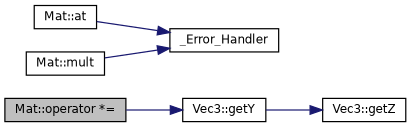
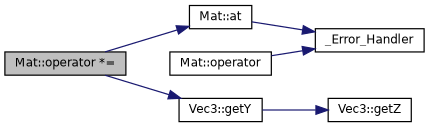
edge "Mat::operator *=" -> "Mat::at": added
node "Mat::mult": label "Mat::mult" -> "Mat::operator"
